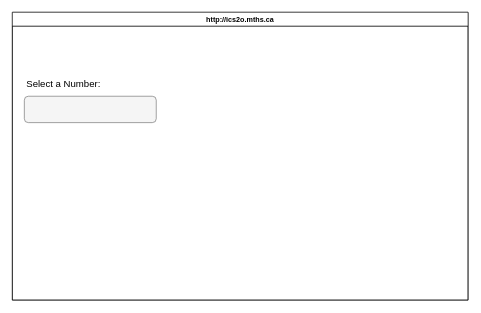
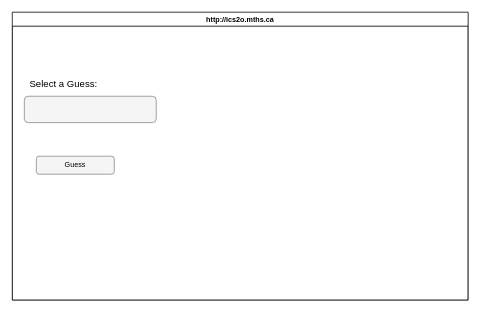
node "Select a Number:": label "Select a Number:" -> "Select a Guess:"
node "Guess": added
